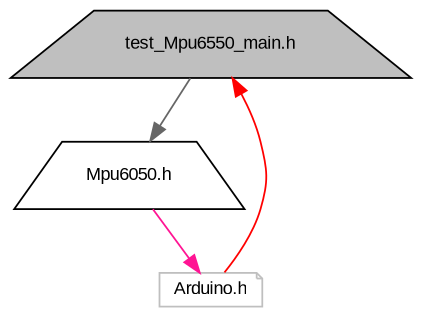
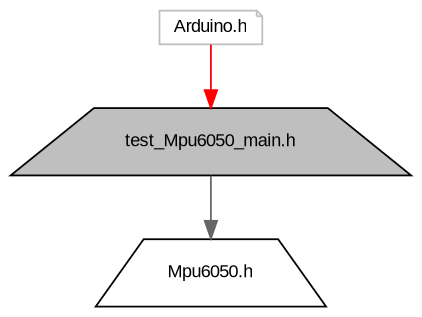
node "test_Mpu6550_main.h": label "test_Mpu6550_main.h" -> "test_Mpu6050_main.h"
edge "Mpu6050.h" -> "Arduino.h": removed
